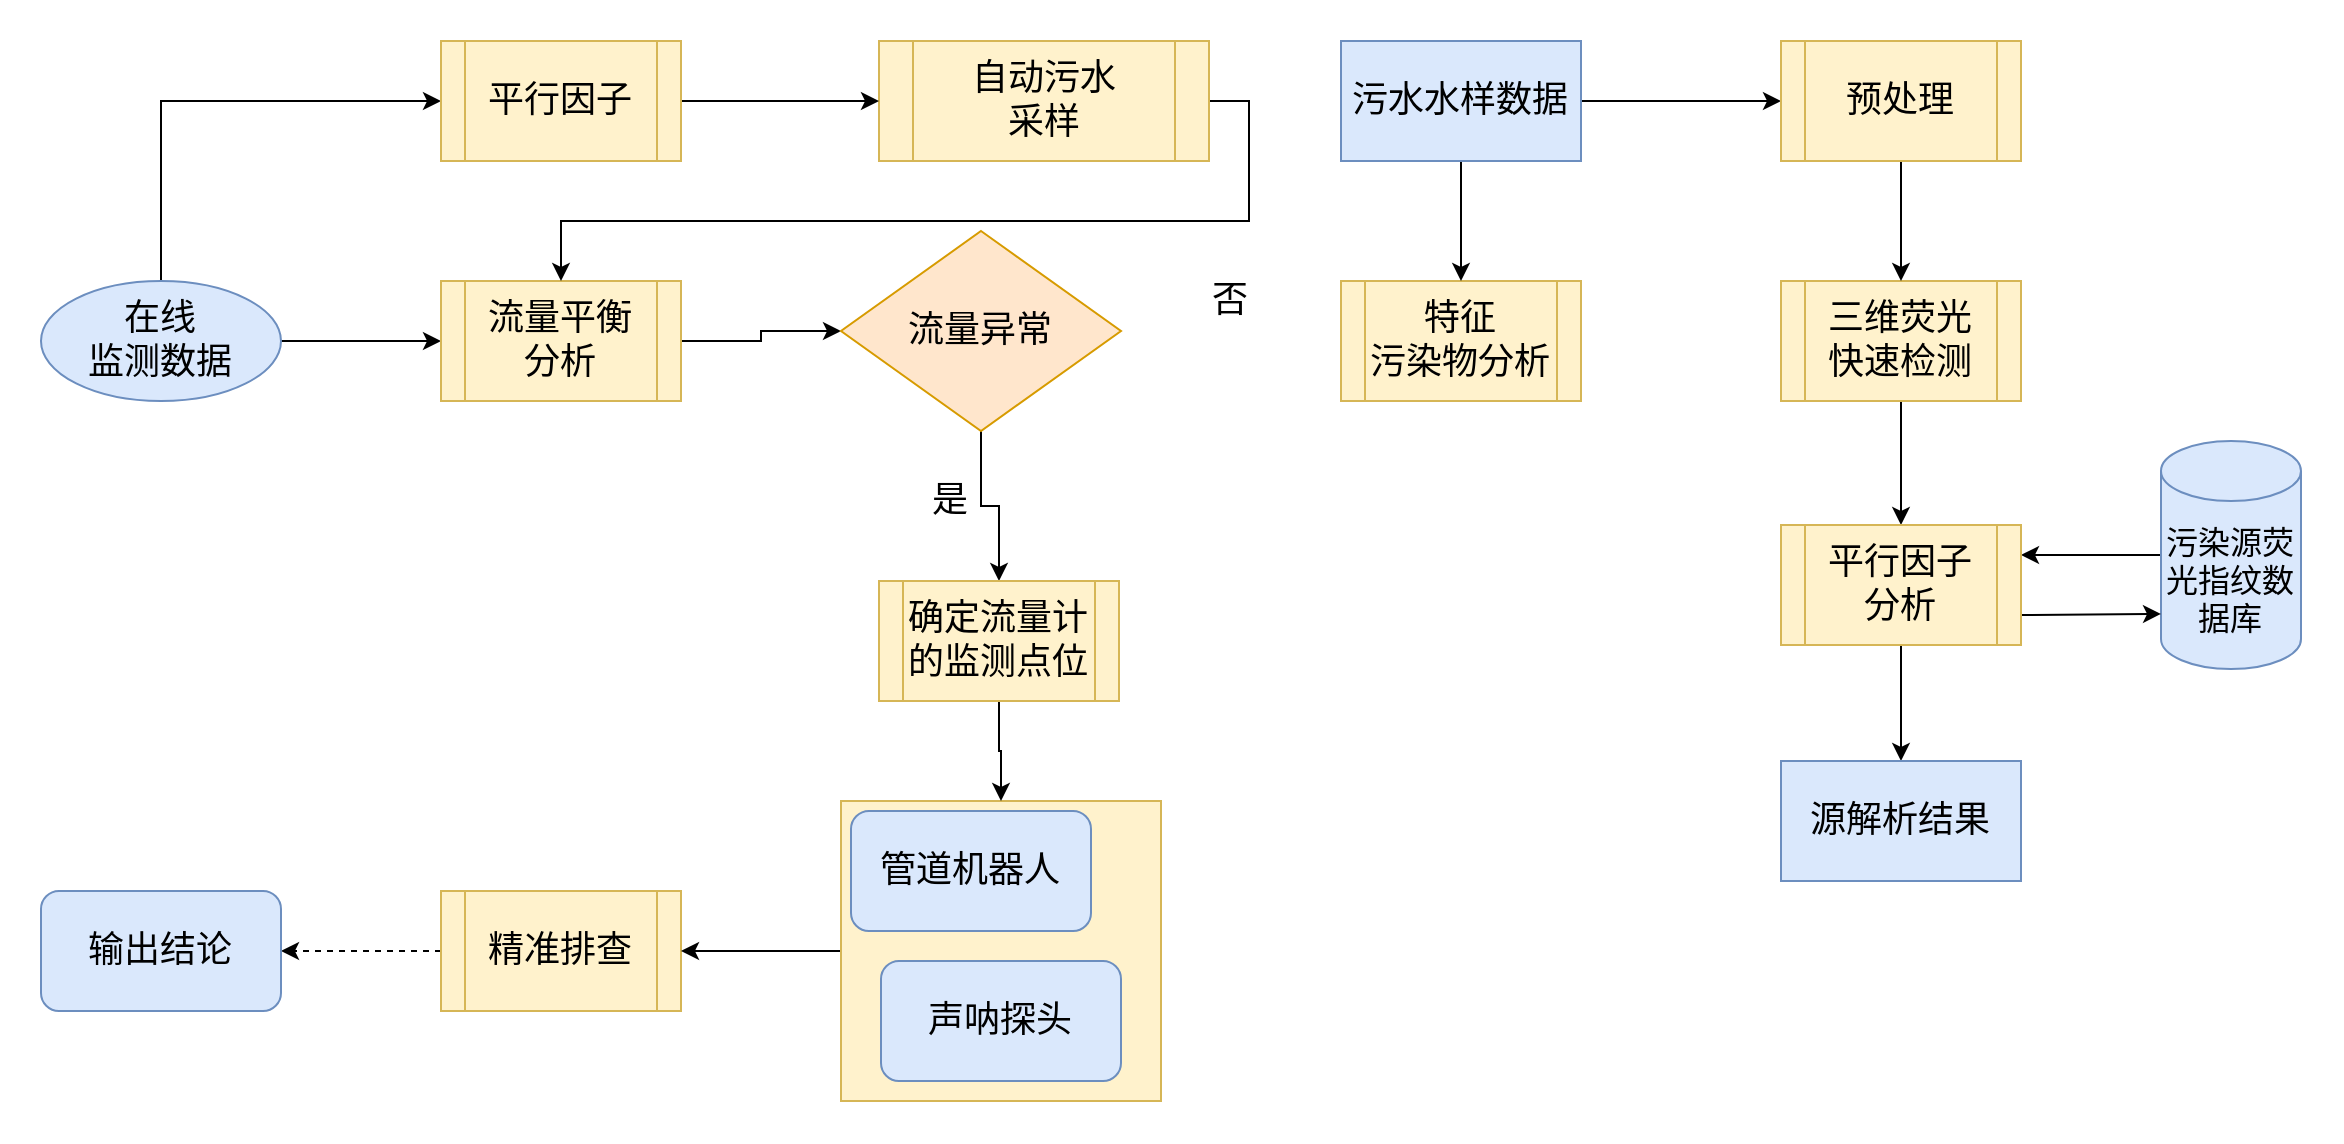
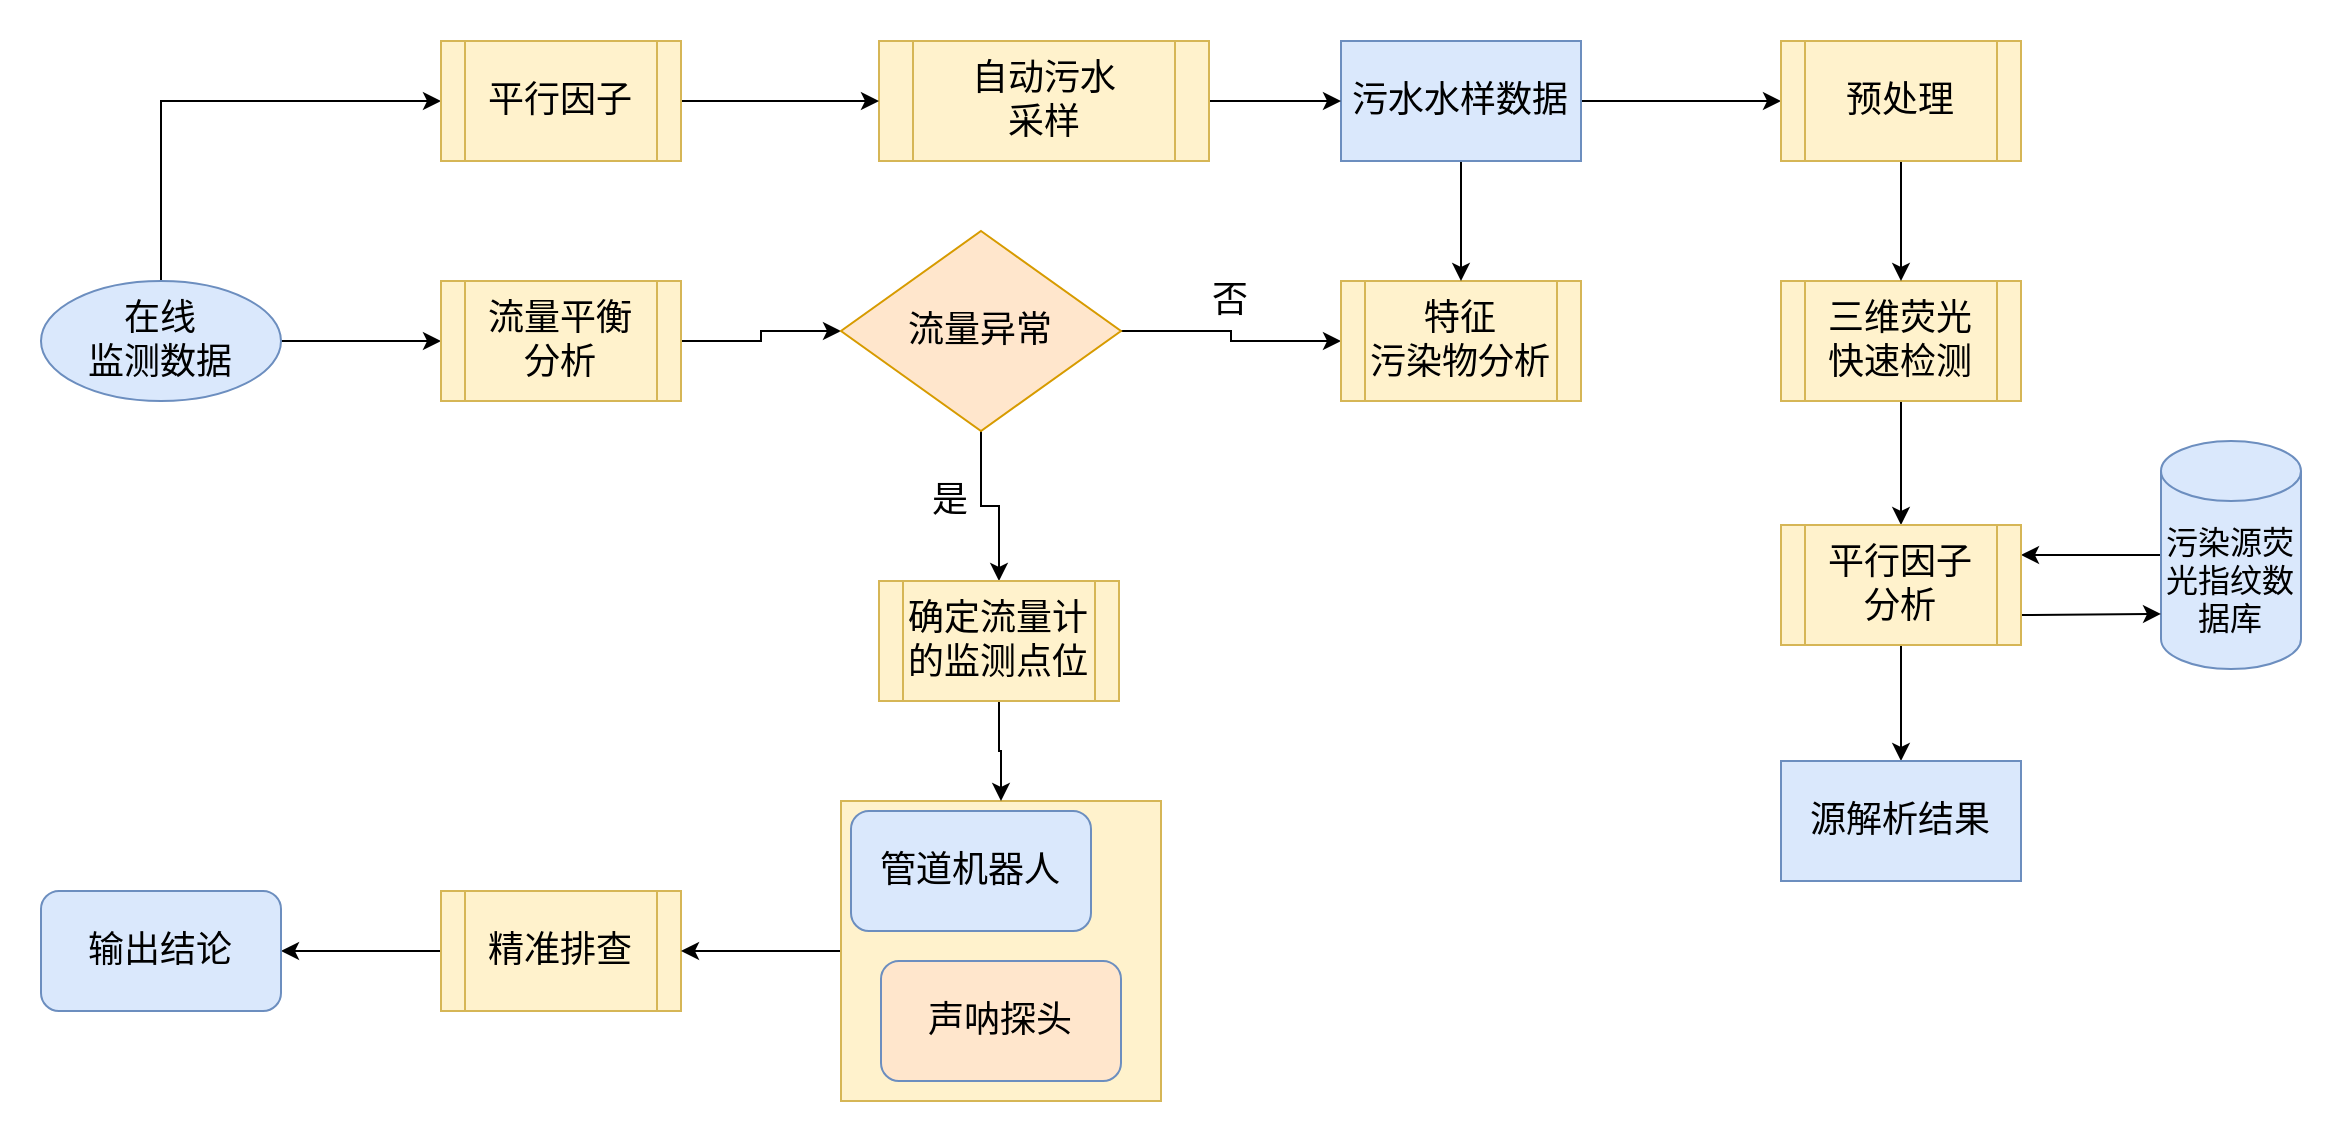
edge "自动污水 采样" -> "流量平衡 分析": now "自动污水 采样" -> "污水水样数据"
edge "流量异常" -> "特征 污染物分析": added
edge "精准排查" -> "输出结论": style dashed -> solid
node "声呐探头": fillcolor #dae8fc -> #ffe6cc
